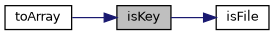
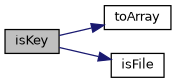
edge "toArray" -> "isKey": reversed
